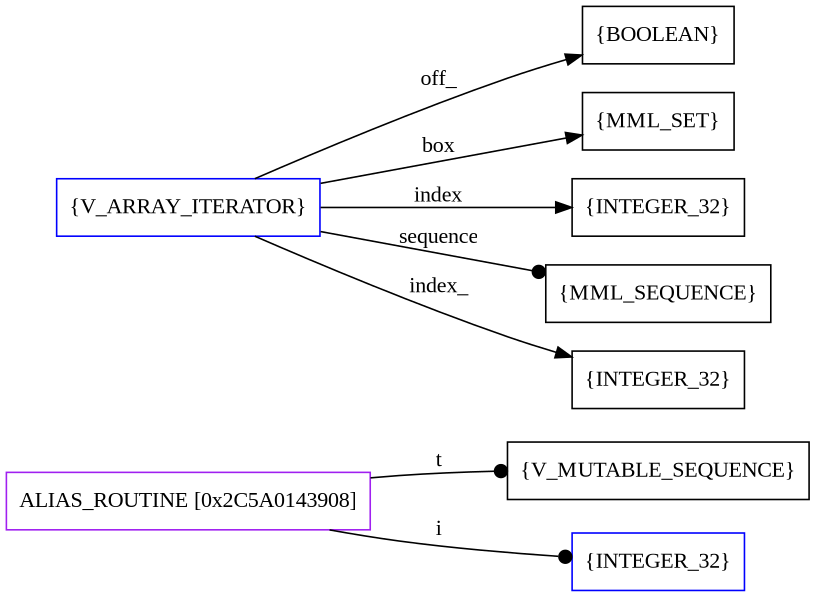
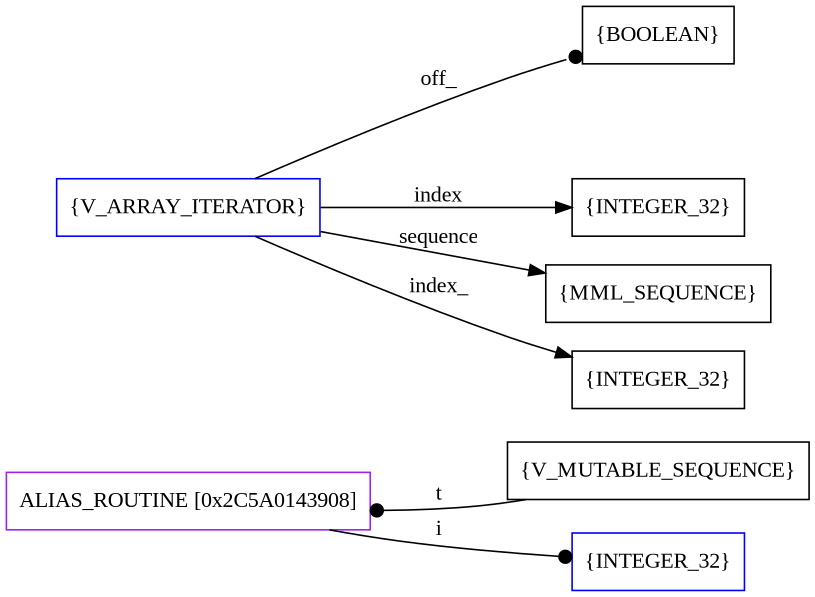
edge "{V_ARRAY_ITERATOR}" -> "{BOOLEAN}": arrowhead normal -> dot
node "{MML_SET}": removed
edge "{V_ARRAY_ITERATOR}" -> "{MML_SEQUENCE}": arrowhead dot -> normal
edge "ALIAS_ROUTINE [0x2C5A0143908]" -> "{V_MUTABLE_SEQUENCE}": reversed
